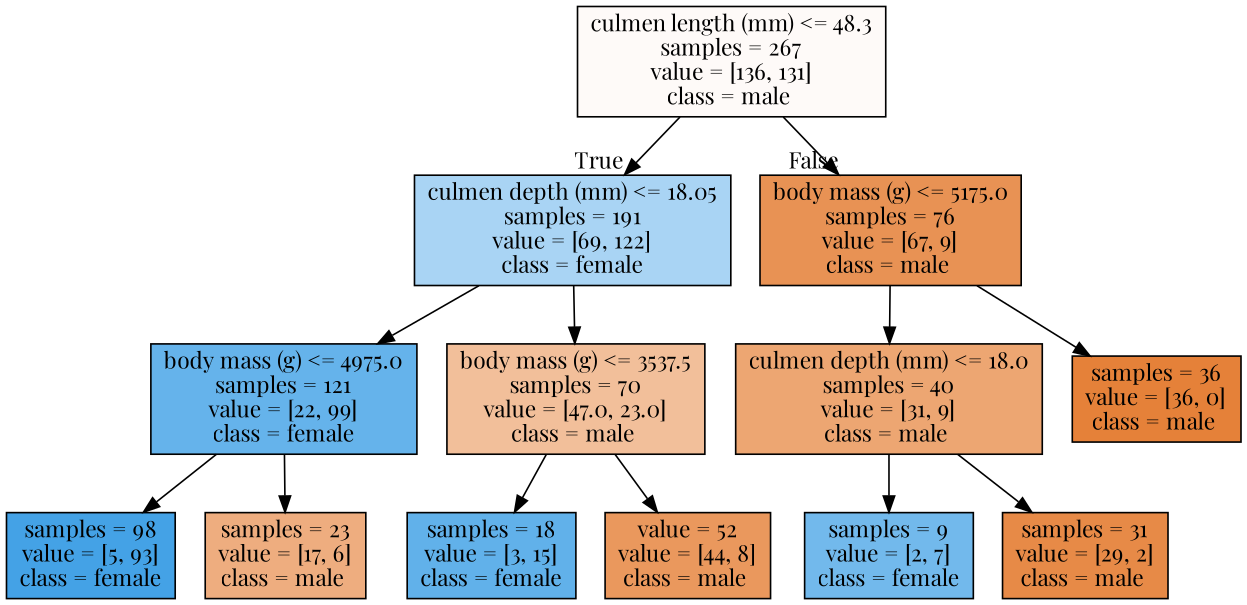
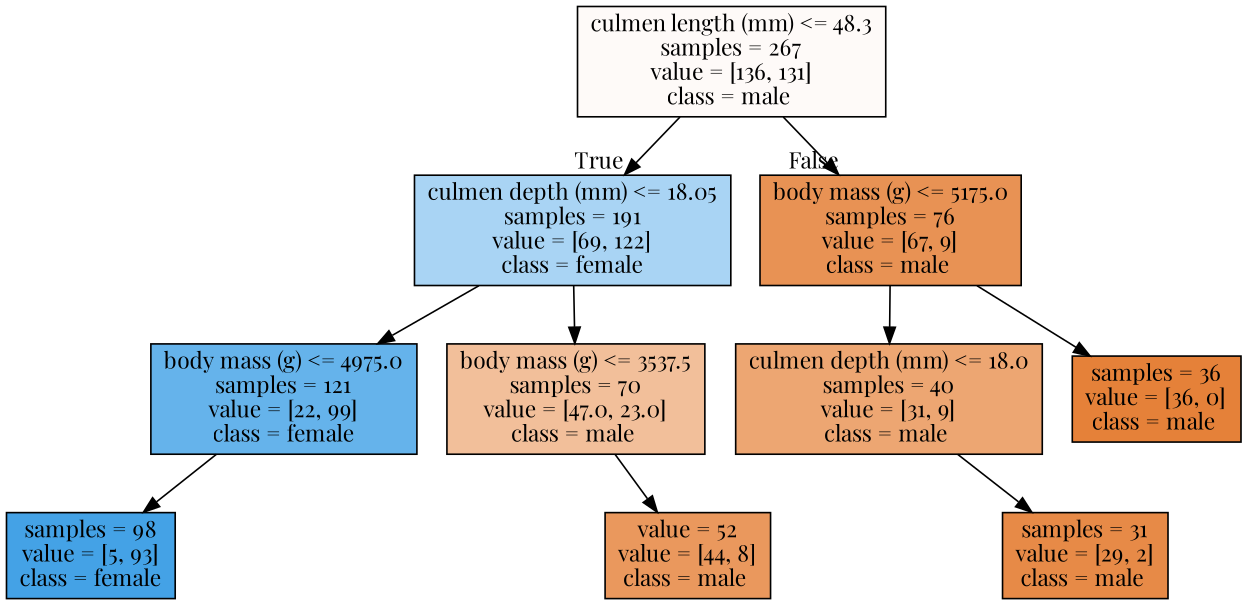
node "samples = 23 value = [17, 6] class = male": removed
node "samples = 18 value = [3, 15] class = female": removed
node "samples = 9 value = [2, 7] class = female": removed
